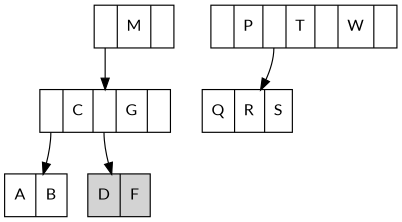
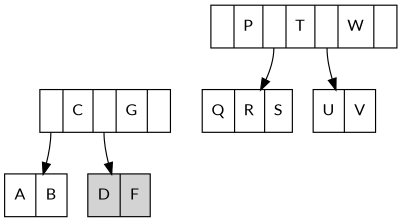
node "M": removed
node "U": added
